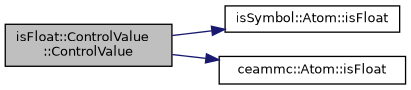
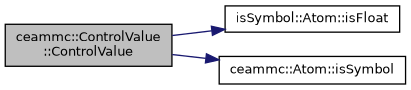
node "isFloat::ControlValue ::ControlValue": label "isFloat::ControlValue ::ControlValue" -> "ceammc::ControlValue ::ControlValue"
node "ceammc::Atom::isFloat": label "ceammc::Atom::isFloat" -> "ceammc::Atom::isSymbol"
